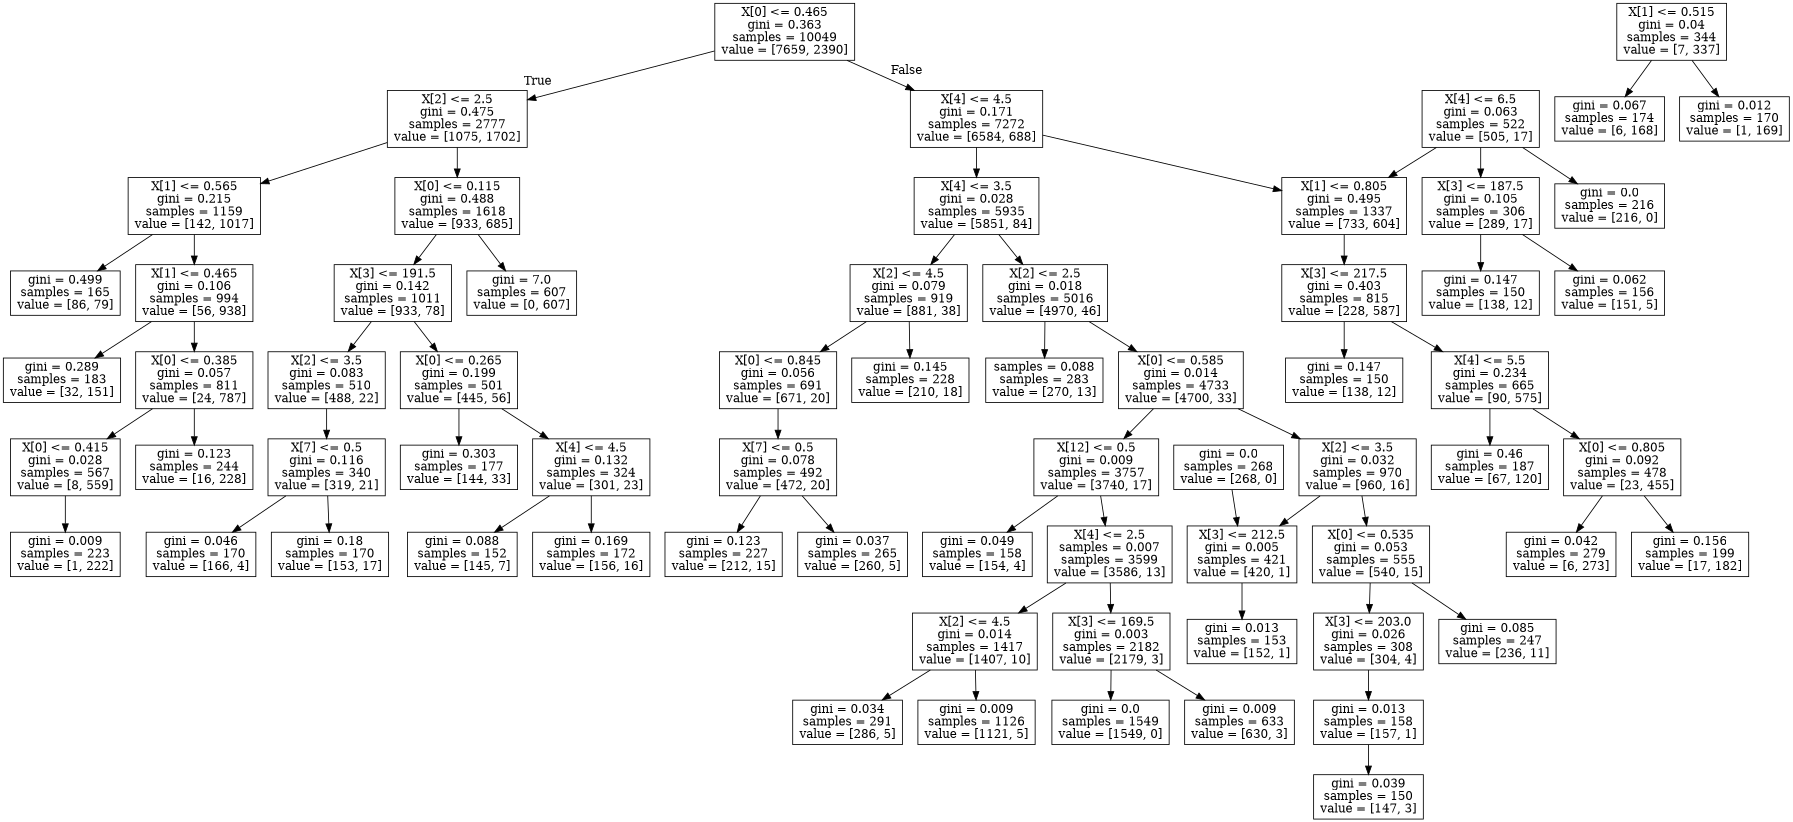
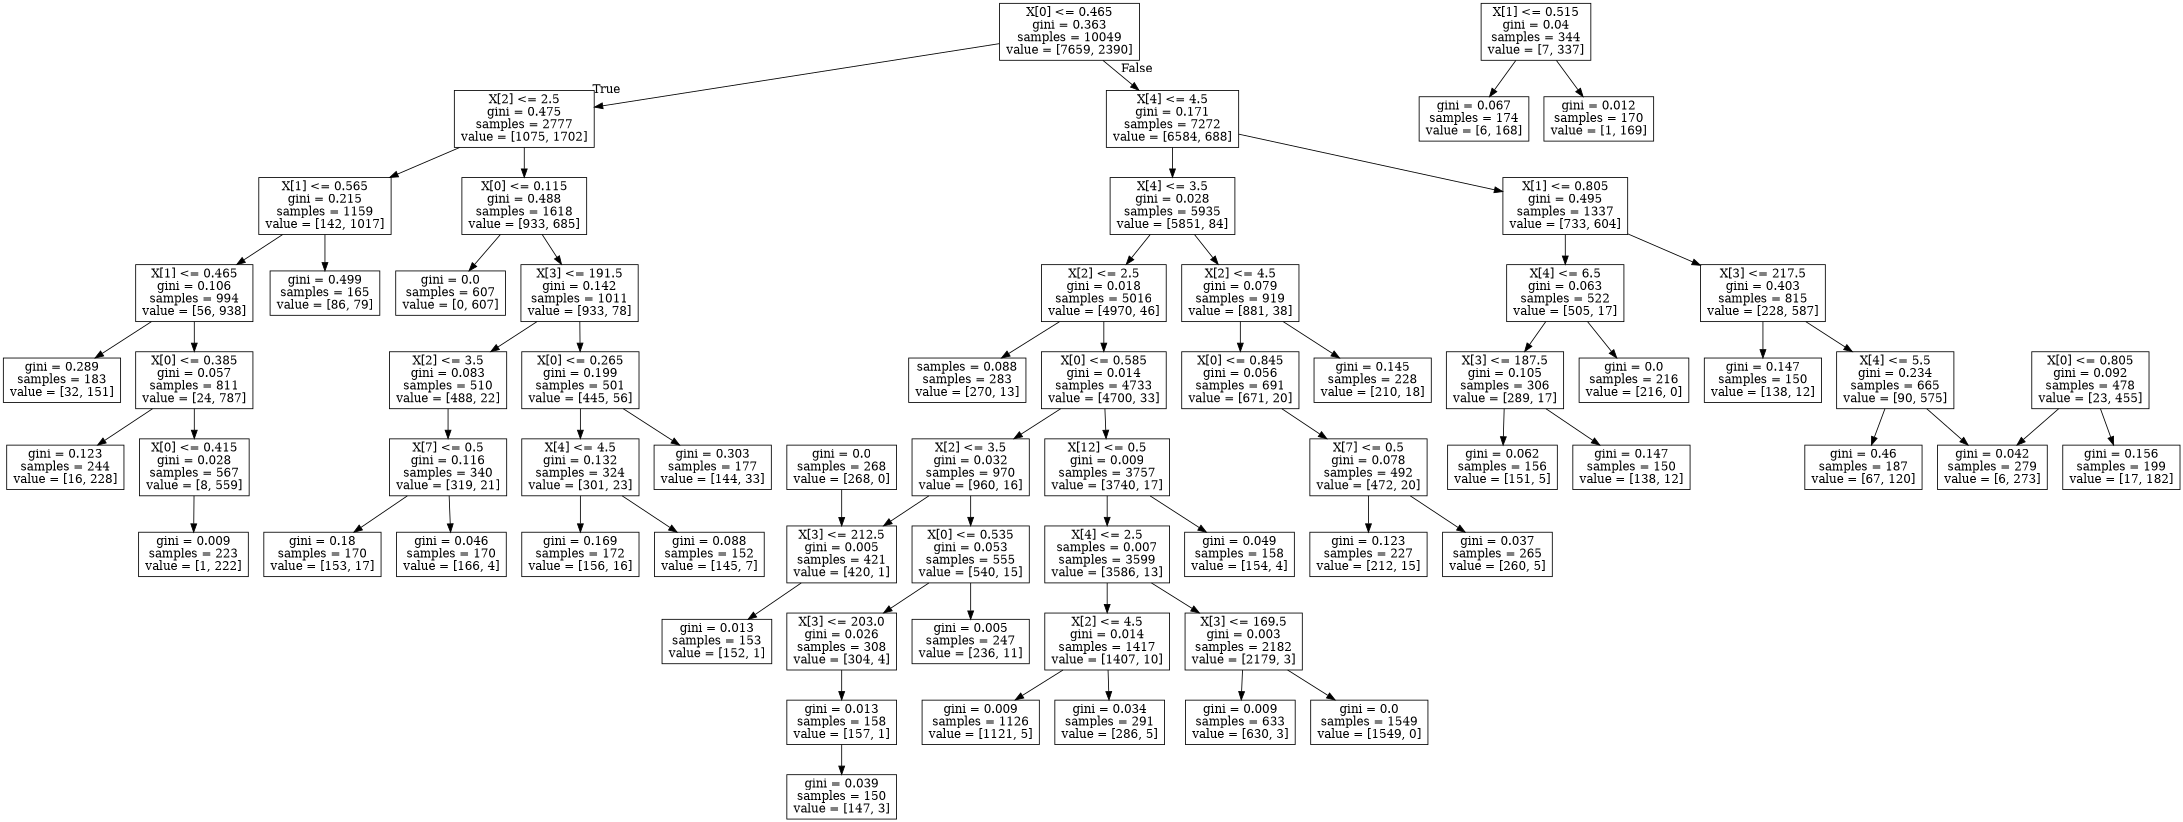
edge "X[4] <= 6.5 gini = 0.063 samples = 522 value = [505, 17]" -> "X[1] <= 0.805 gini = 0.495 samples = 1337 value = [733, 604]": reversed
node "gini = 7.0 samples = 607 value = [0, 607]": label "gini = 7.0 samples = 607 value = [0, 607]" -> "gini = 0.0 samples = 607 value = [0, 607]"
edge "X[4] <= 5.5 gini = 0.234 samples = 665 value = [90, 575]" -> "X[0] <= 0.805 gini = 0.092 samples = 478 value = [23, 455]": now "X[4] <= 5.5 gini = 0.234 samples = 665 value = [90, 575]" -> "gini = 0.042 samples = 279 value = [6, 273]"
node "gini = 0.085 samples = 247 value = [236, 11]": label "gini = 0.085 samples = 247 value = [236, 11]" -> "gini = 0.005 samples = 247 value = [236, 11]"
